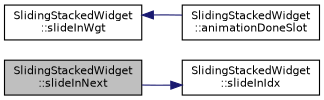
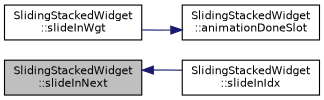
edge "SlidingStackedWidget ::animationDoneSlot" -> "SlidingStackedWidget ::slideInWgt": reversed
edge "SlidingStackedWidget ::slideInNext" -> "SlidingStackedWidget ::slideInIdx": reversed
